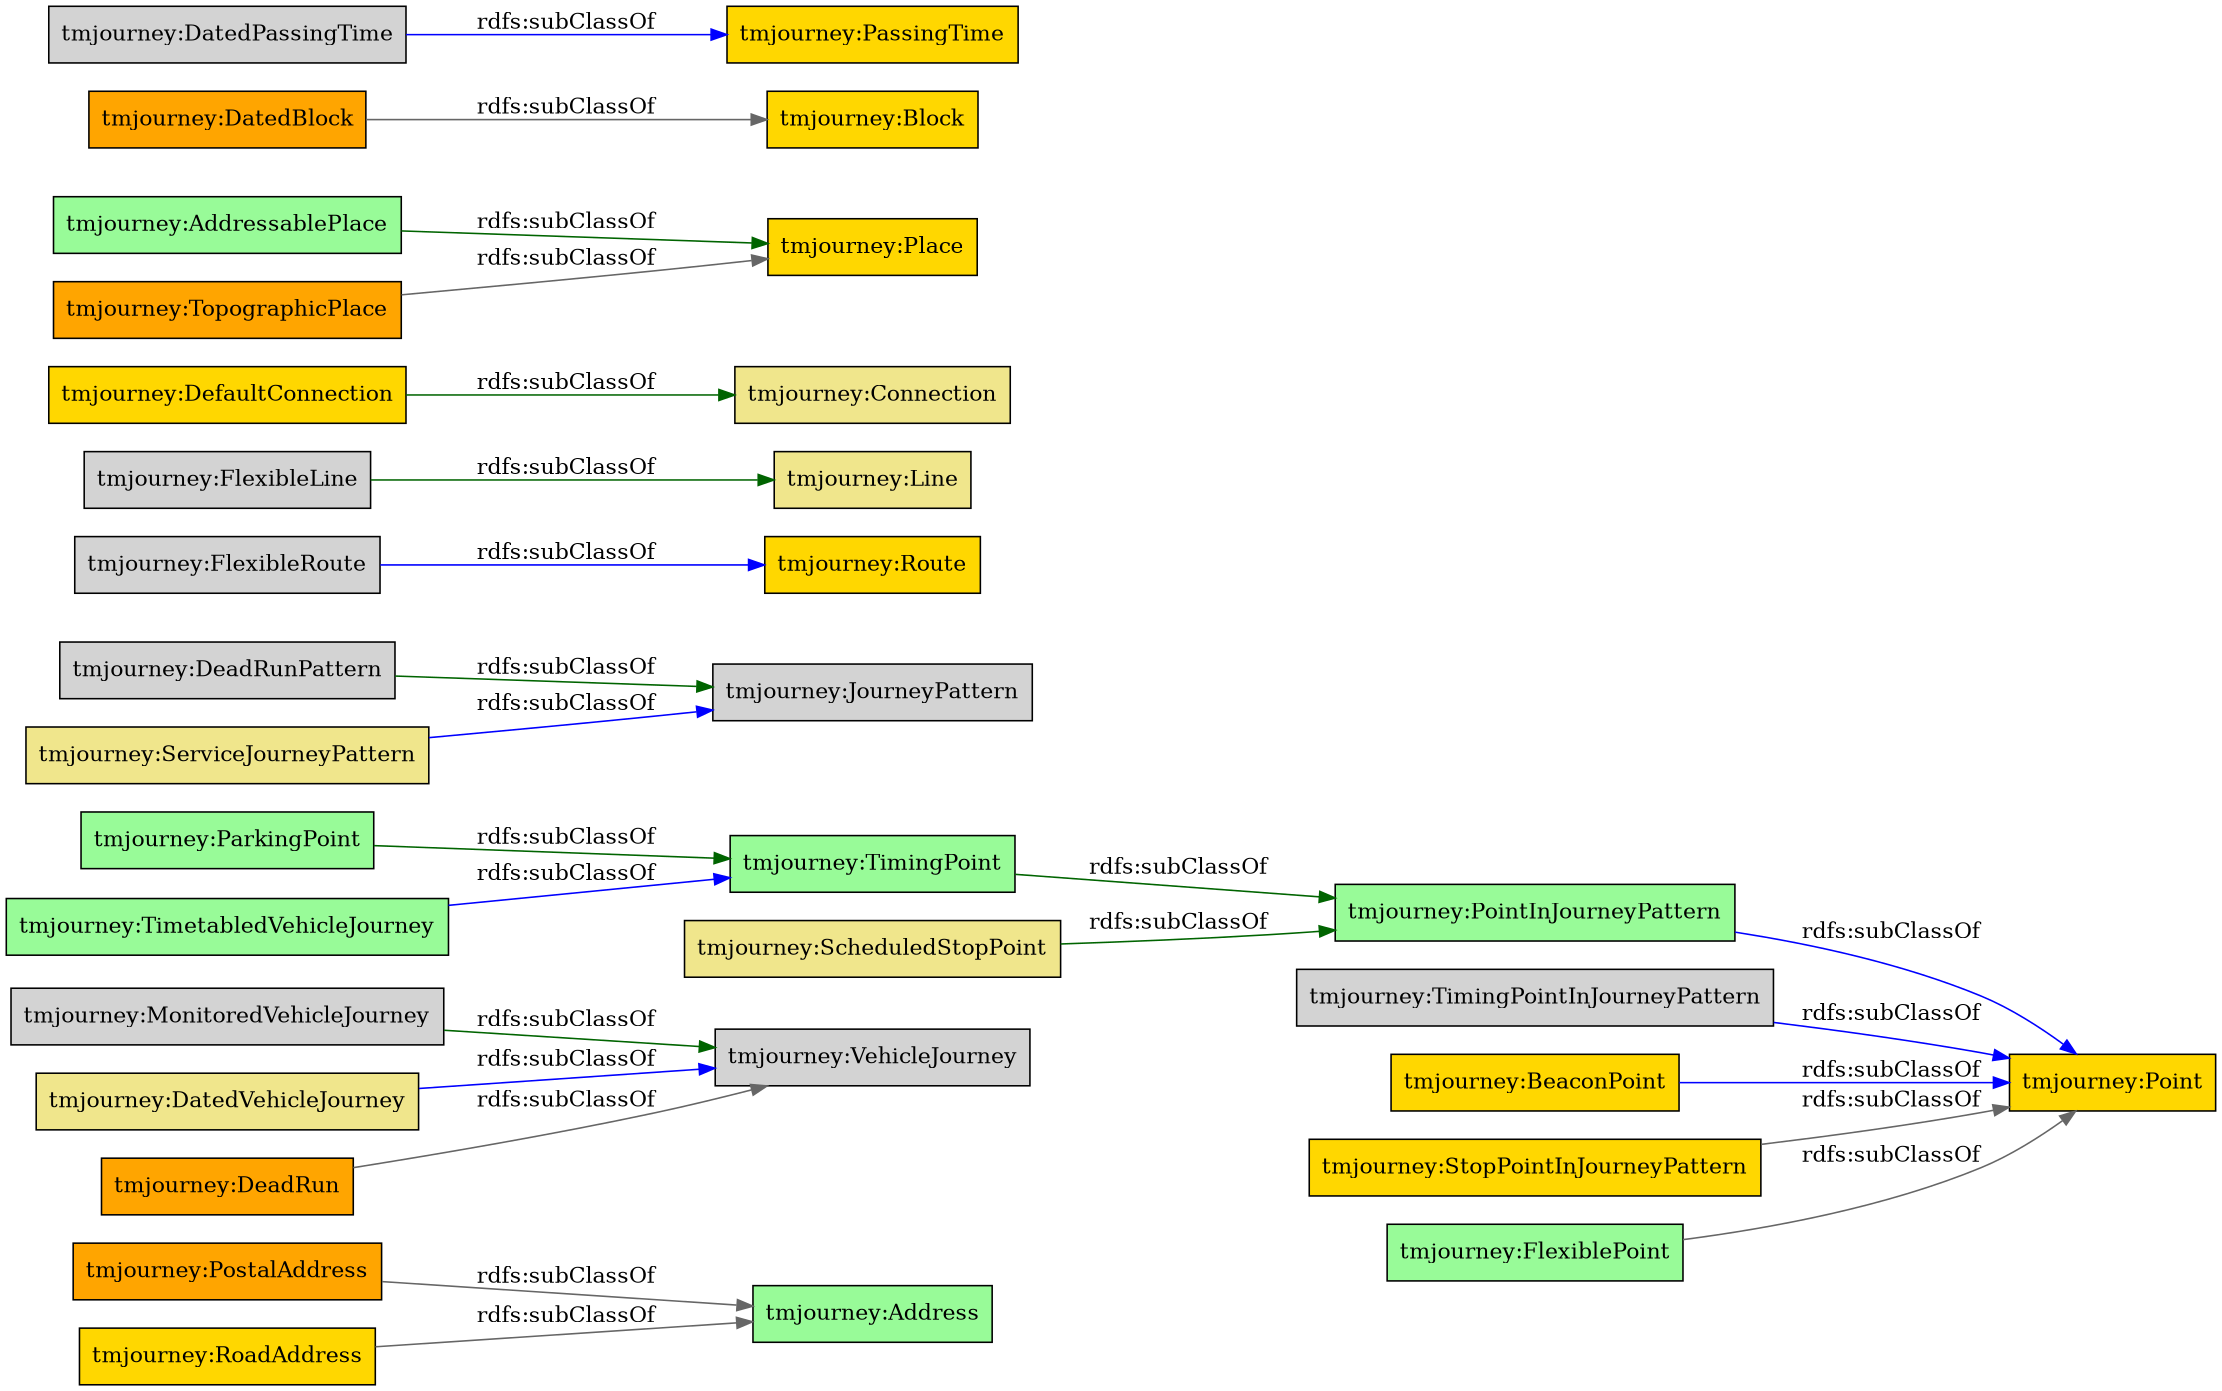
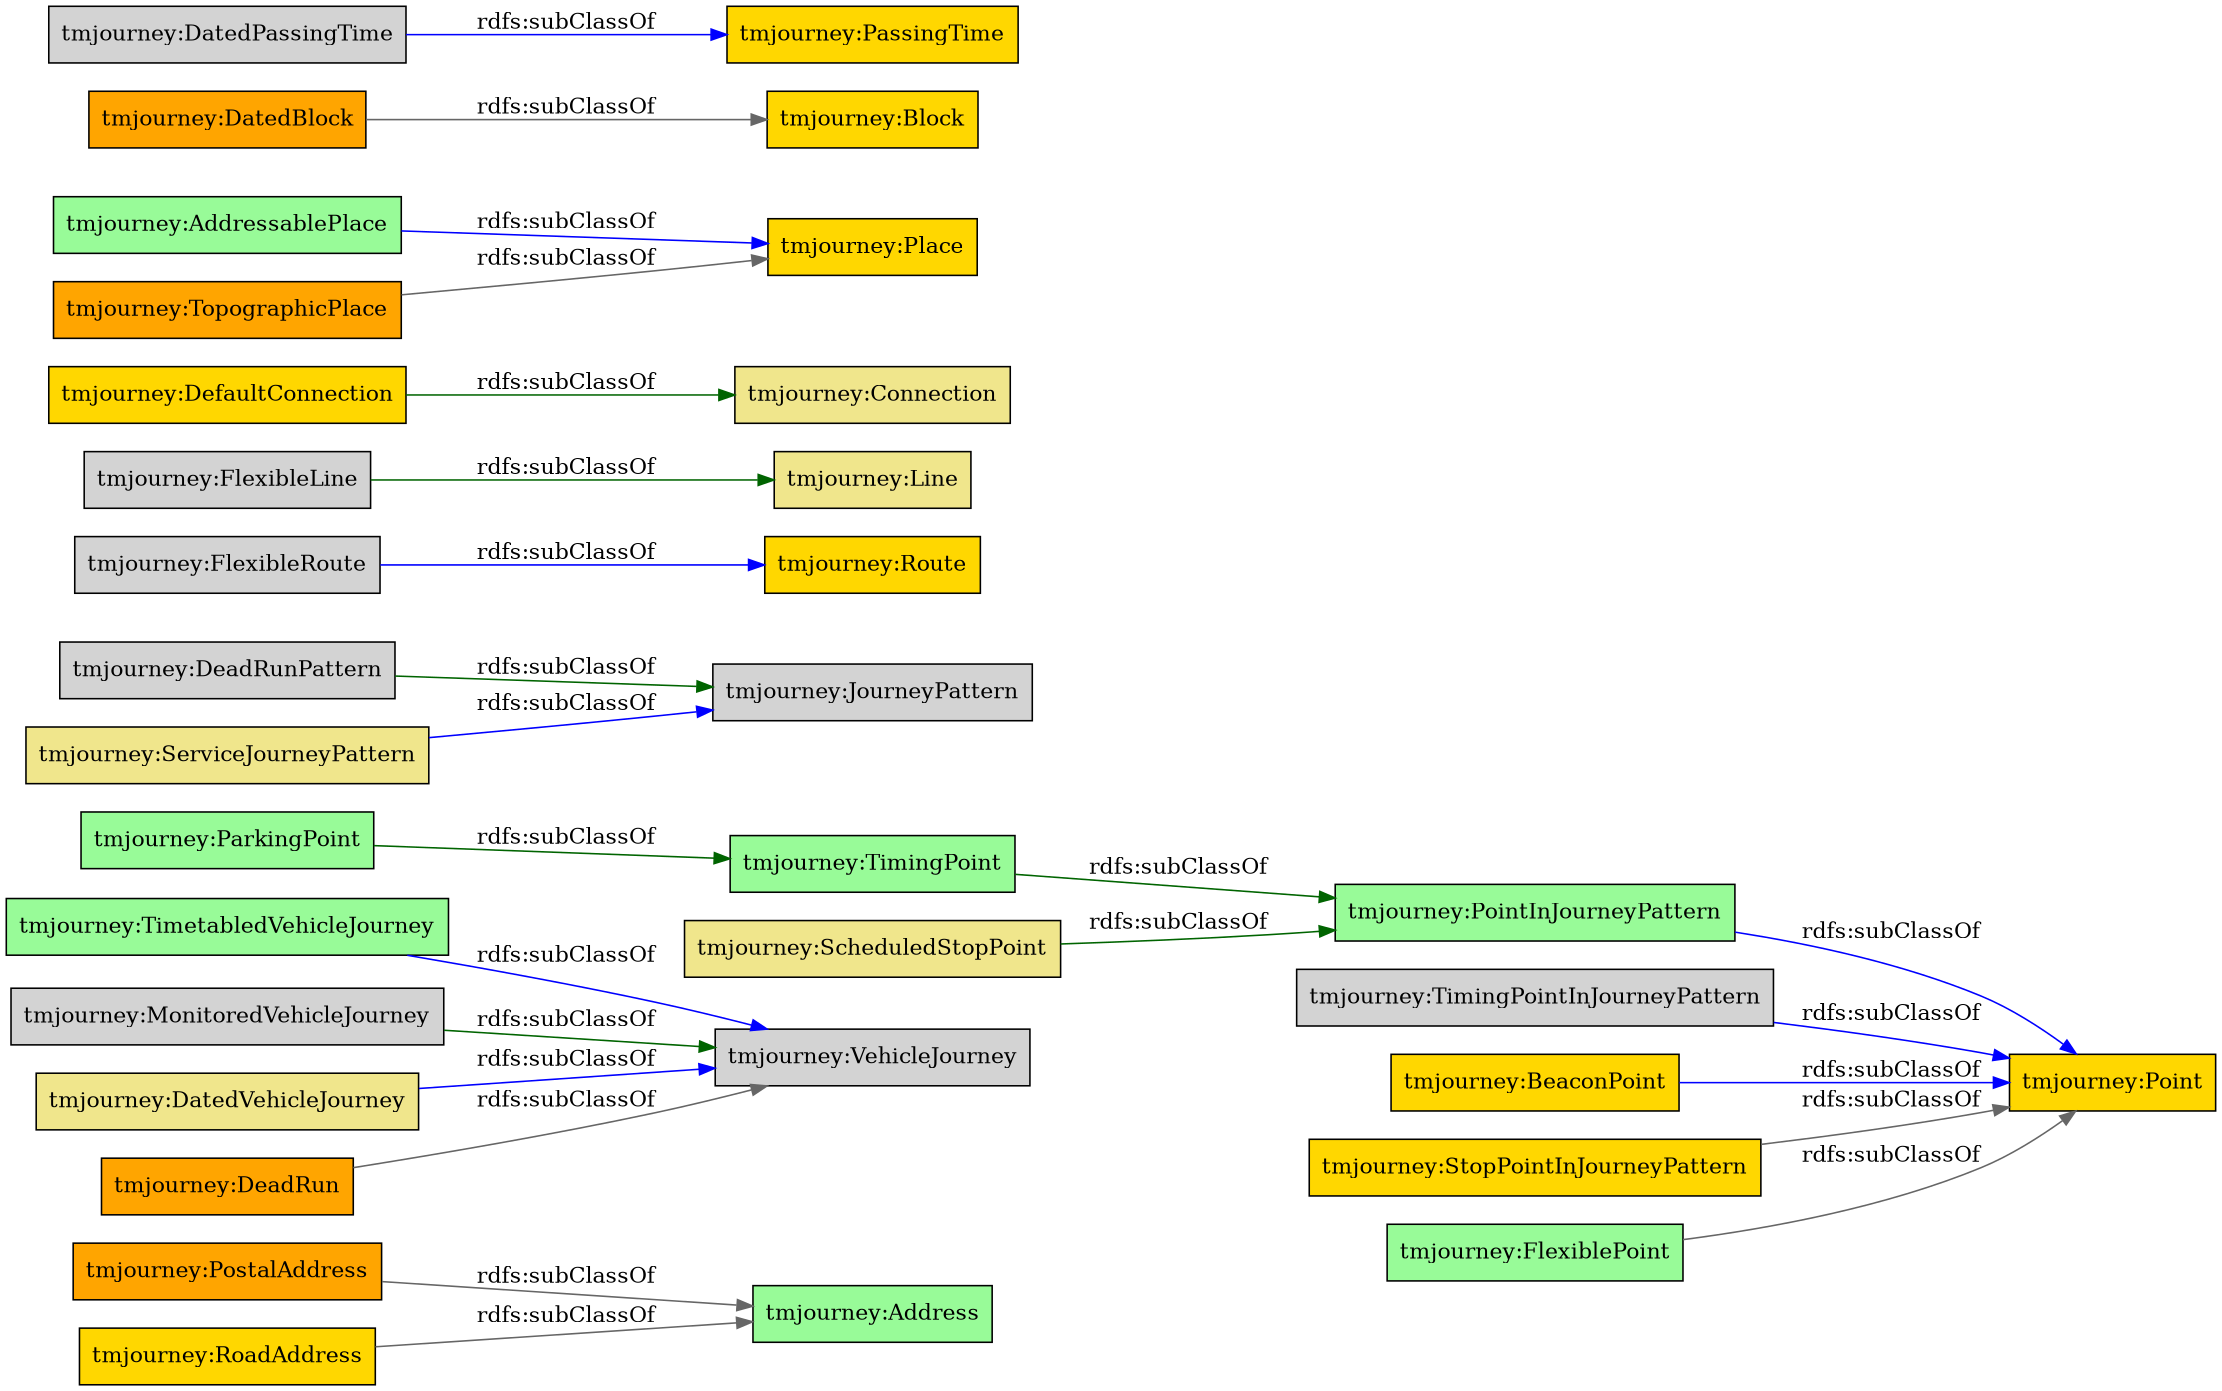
edge "tmjourney:AddressablePlace" -> "tmjourney:Place": color darkgreen -> blue
edge "tmjourney:TimetabledVehicleJourney" -> "tmjourney:TimingPoint": now "tmjourney:TimetabledVehicleJourney" -> "tmjourney:VehicleJourney"
